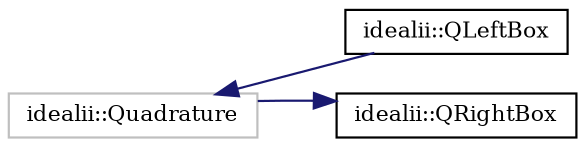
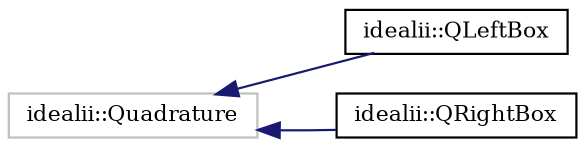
edge "idealii::Quadrature" -> "idealii::QRightBox": reversed
